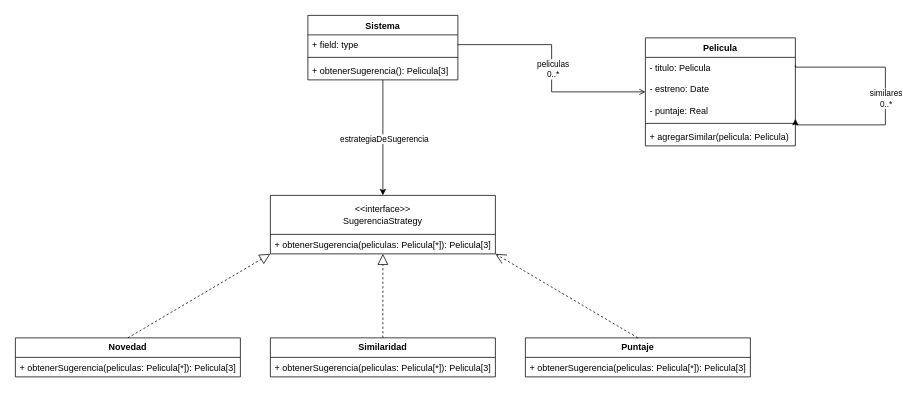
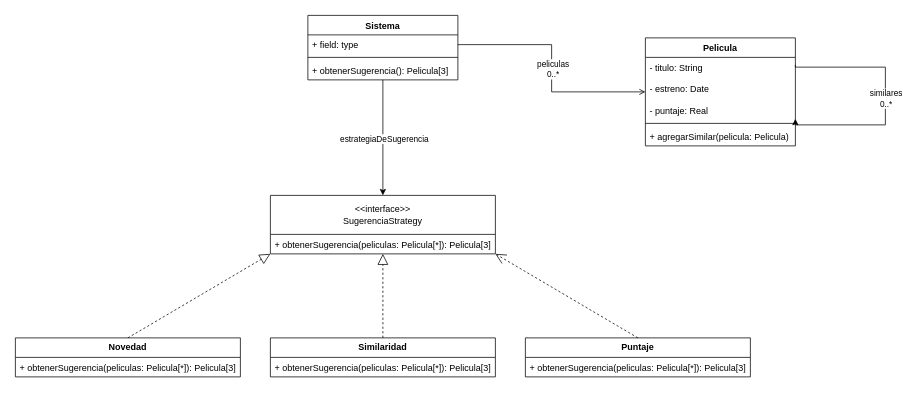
node "- titulo: Pelicula - estreno: Date - puntaje: Real": label "- titulo: Pelicula - estreno: Date - puntaje: Real" -> "- titulo: String - estreno: Date - puntaje: Real"
